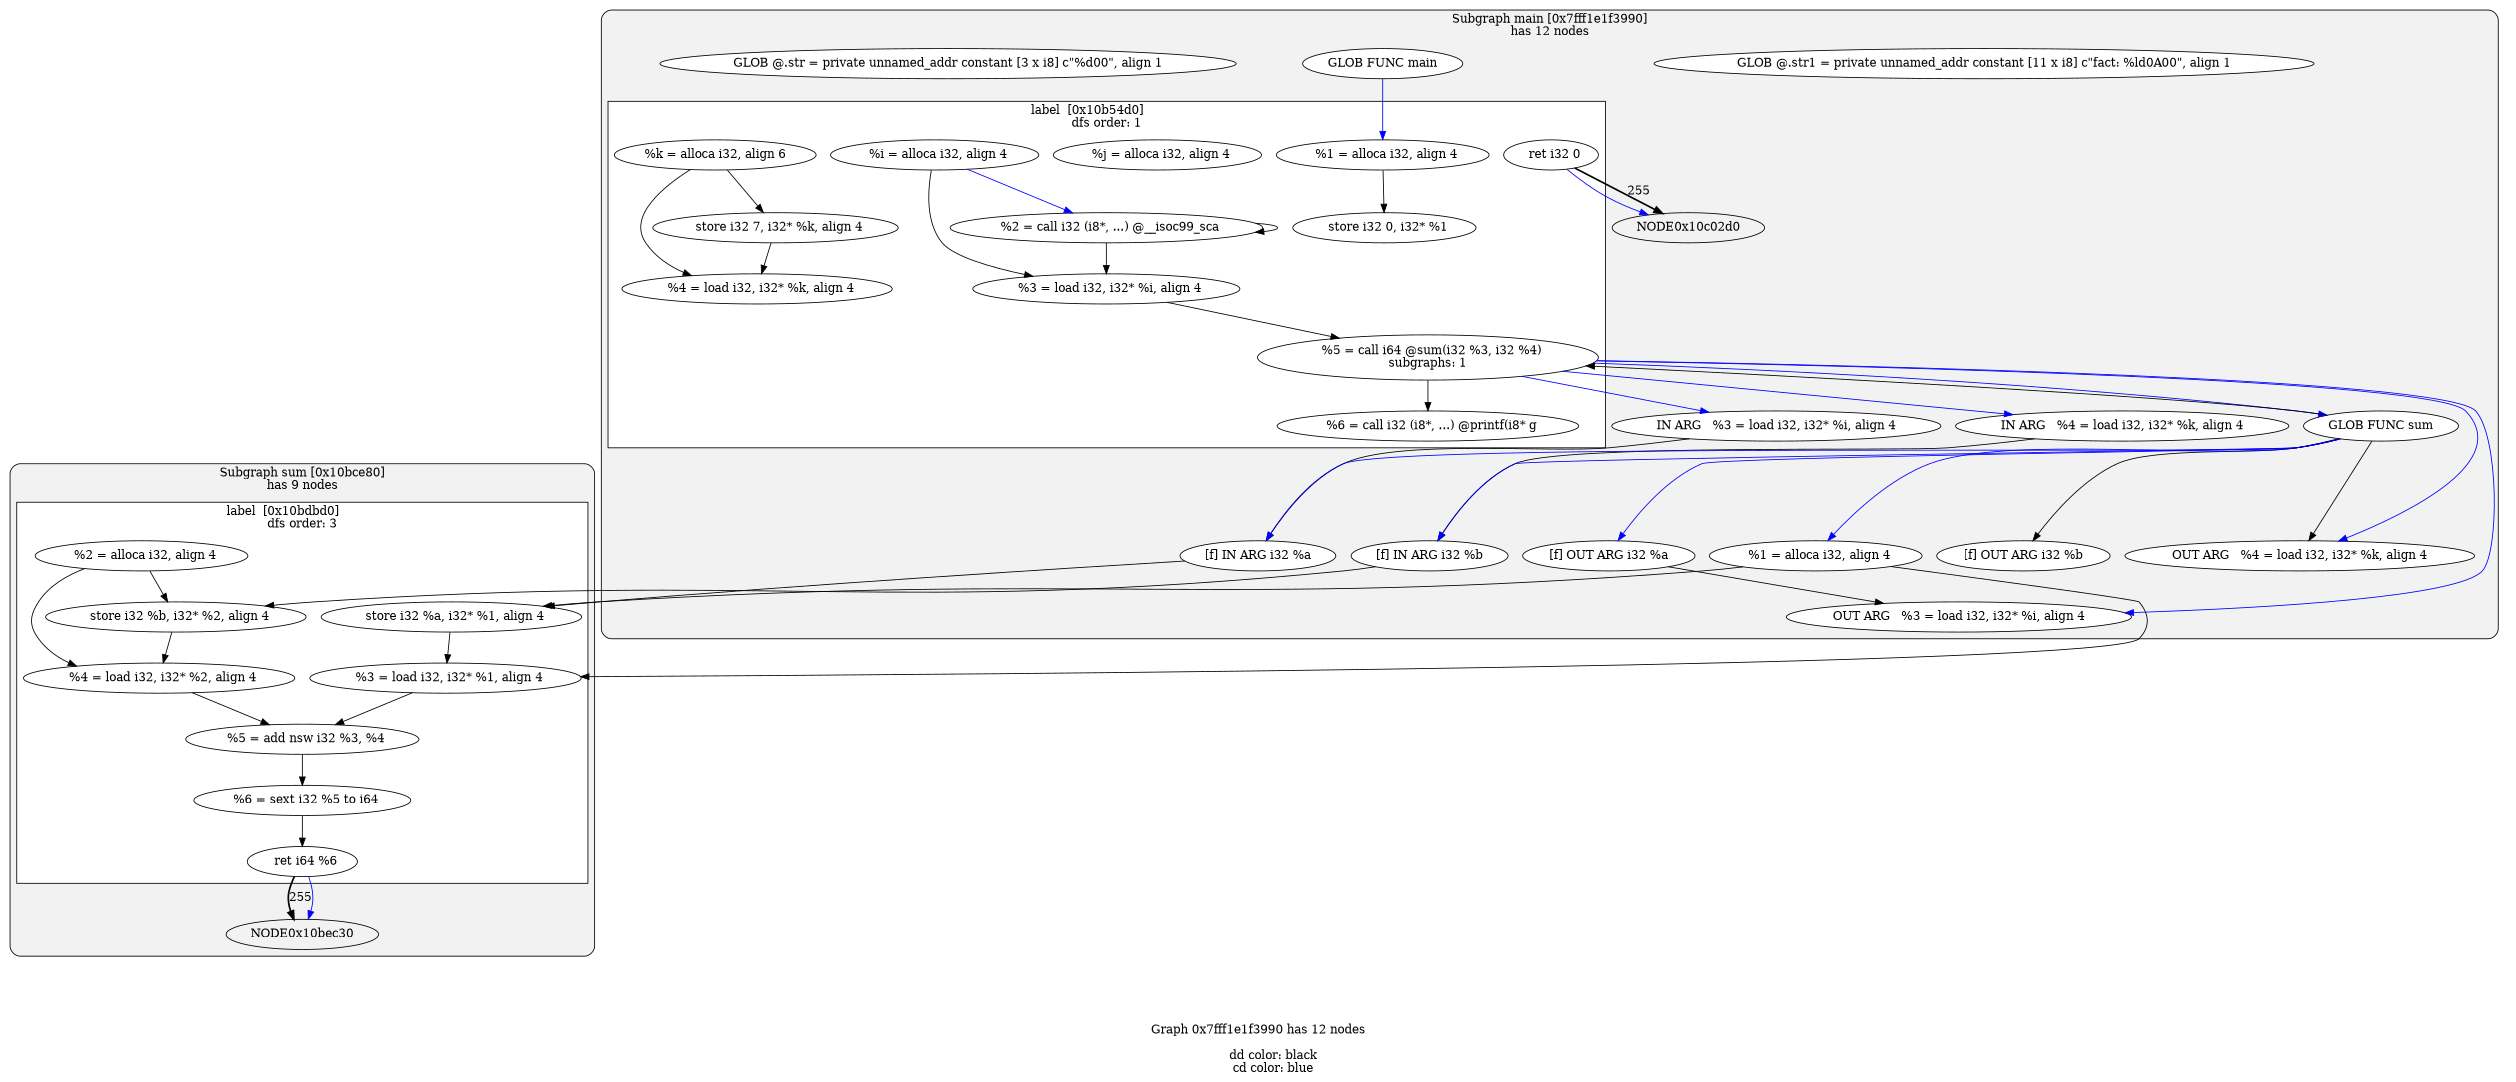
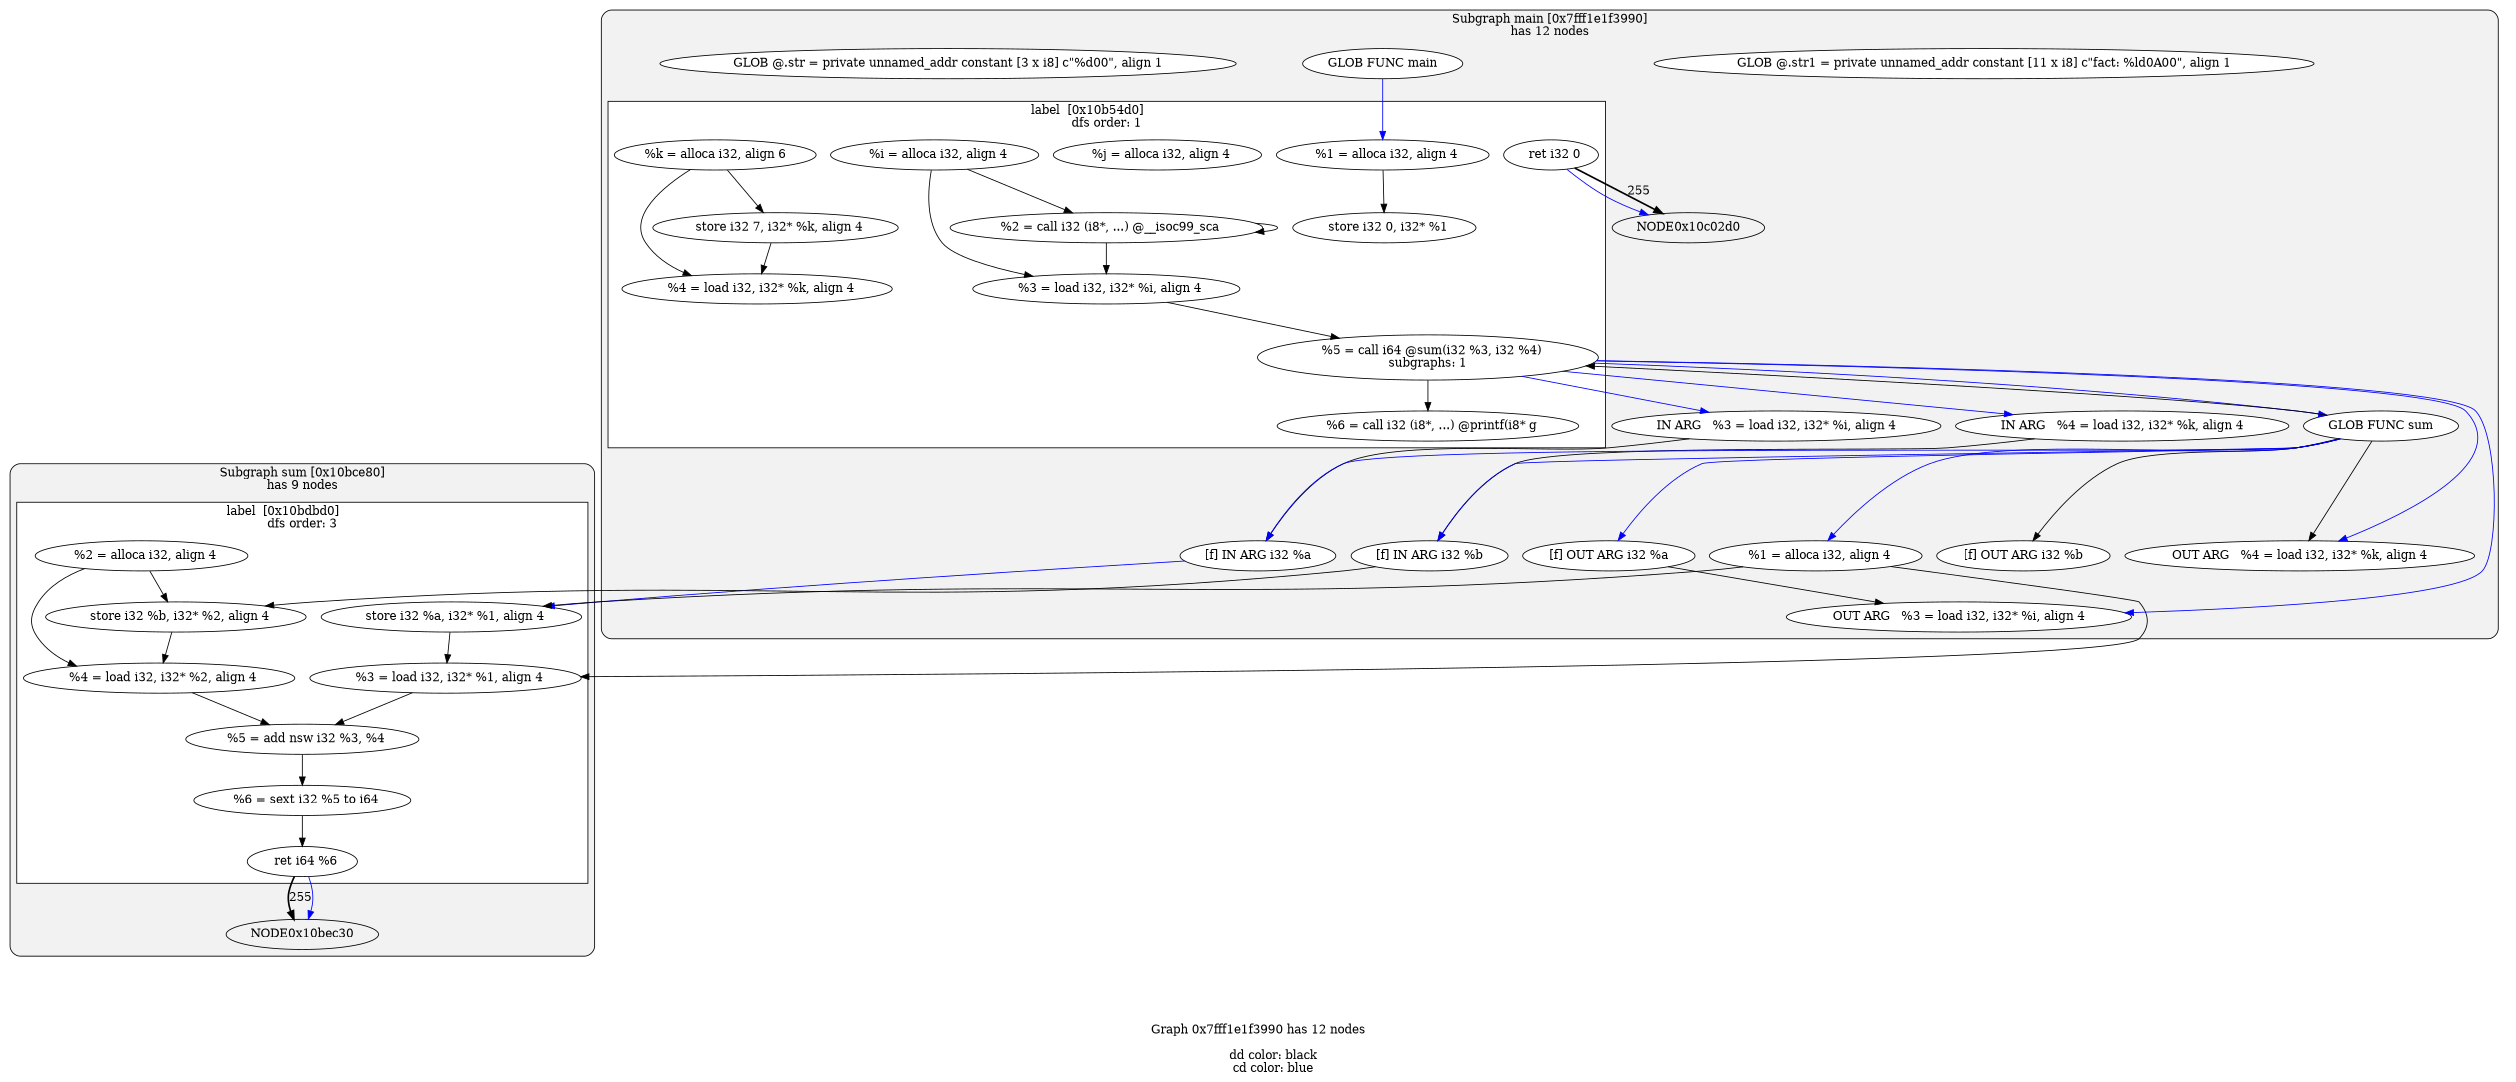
edge "%i = alloca i32, align 4" -> "%2 = call i32 (i8*, ...) @__isoc99_sca": color blue -> black
edge "[f] IN ARG i32 %a" -> "store i32 %a, i32* %1, align 4": color black -> blue
